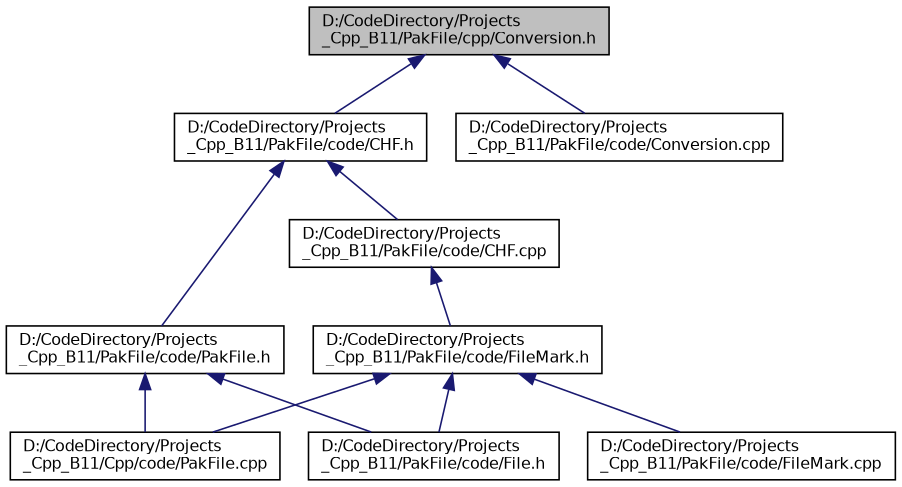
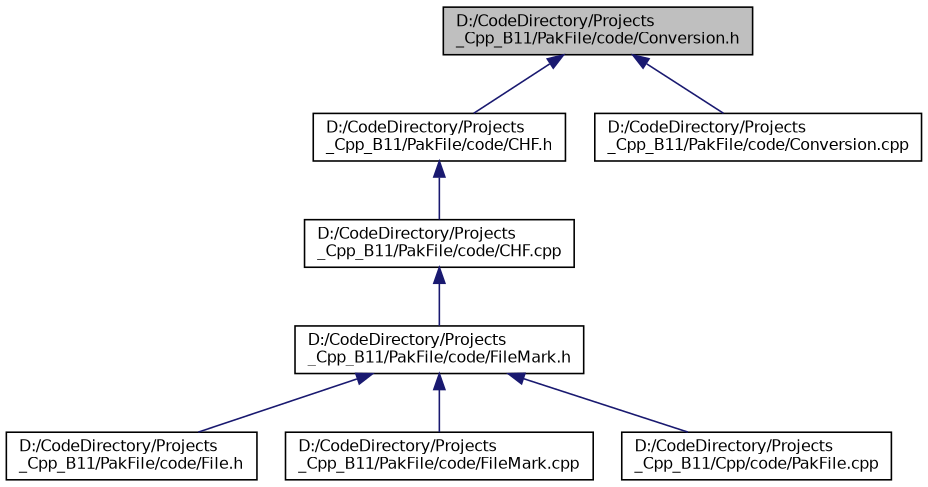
node "D:/CodeDirectory/Projects _Cpp_B11/PakFile/cpp/Conversion.h": label "D:/CodeDirectory/Projects _Cpp_B11/PakFile/cpp/Conversion.h" -> "D:/CodeDirectory/Projects _Cpp_B11/PakFile/code/Conversion.h"
node "D:/CodeDirectory/Projects _Cpp_B11/PakFile/code/PakFile.h": removed
